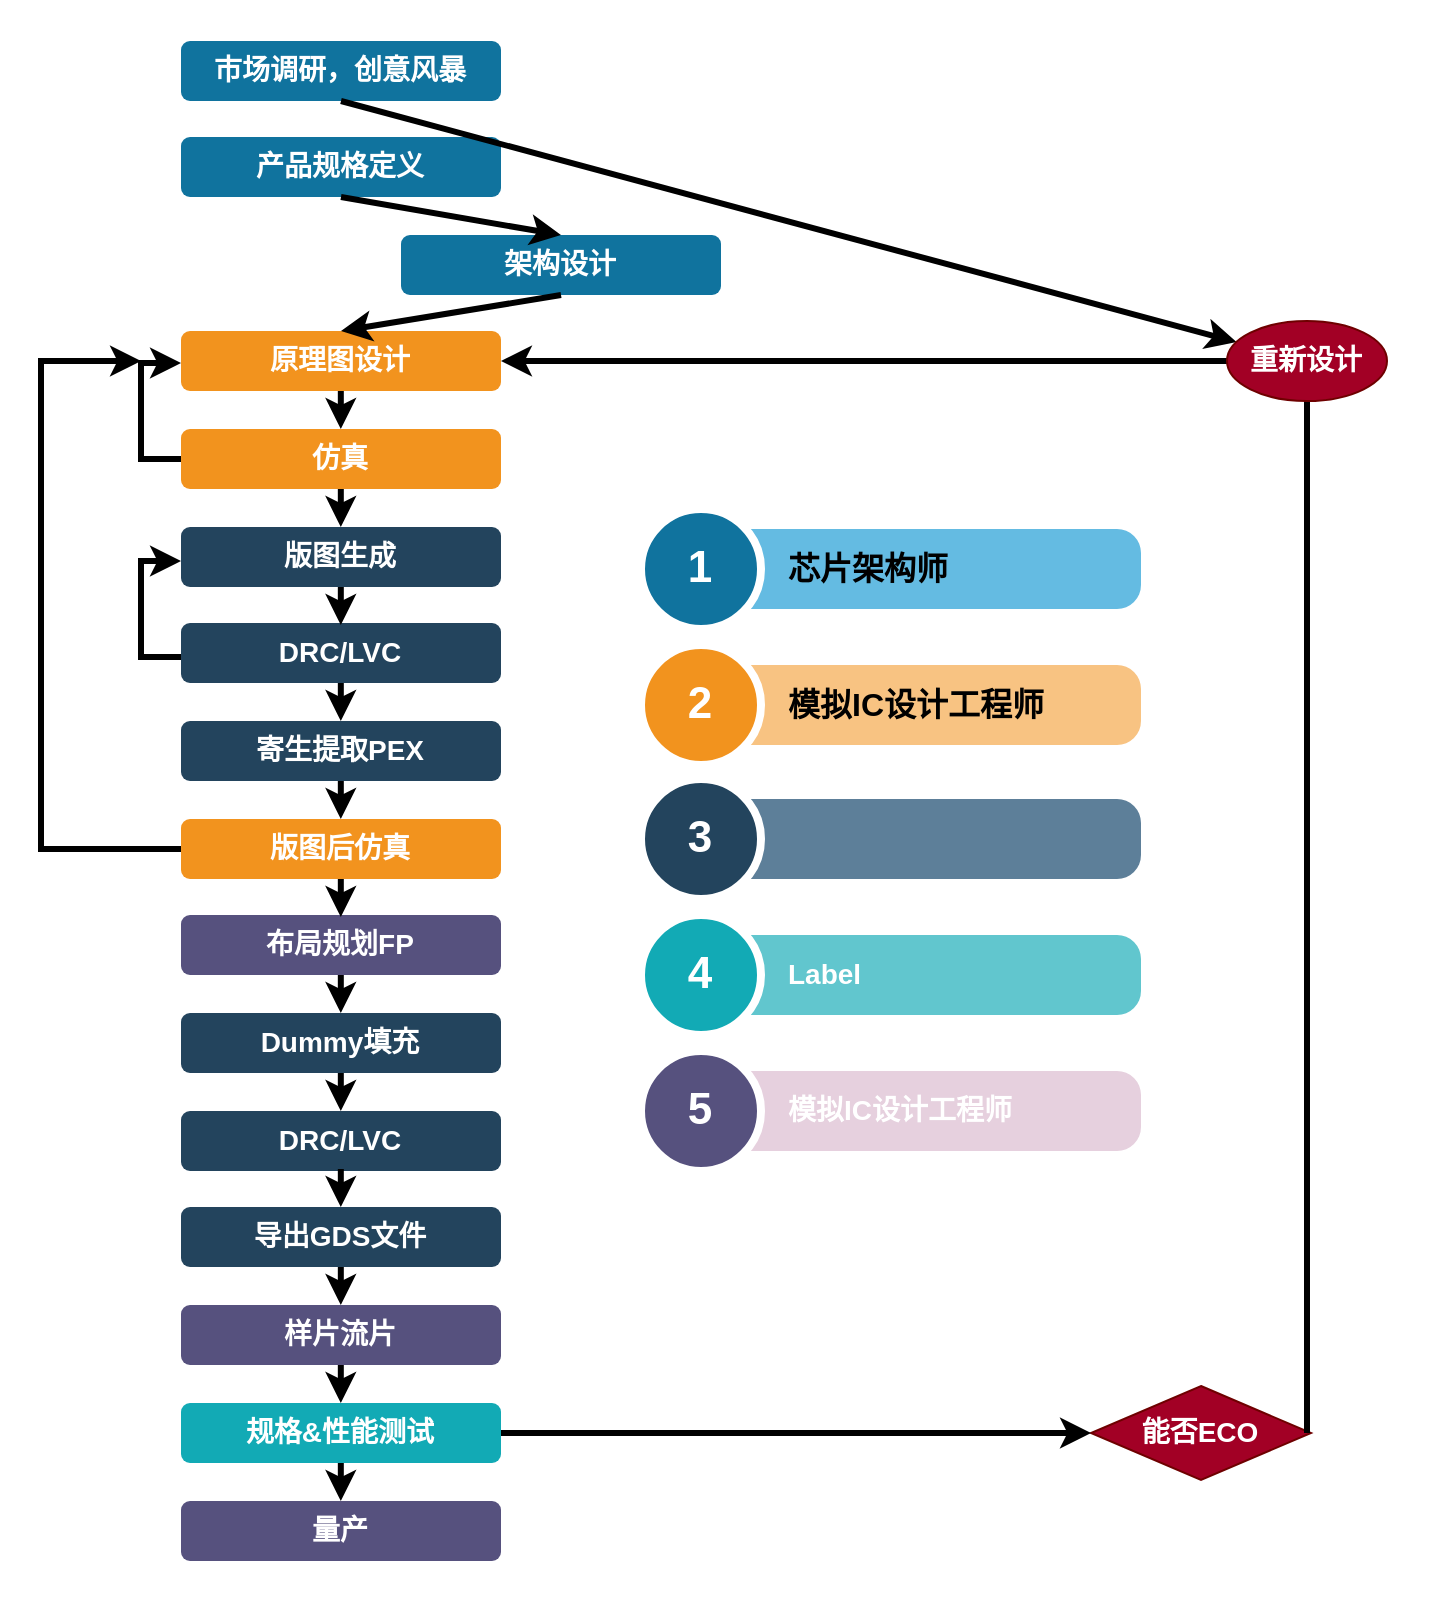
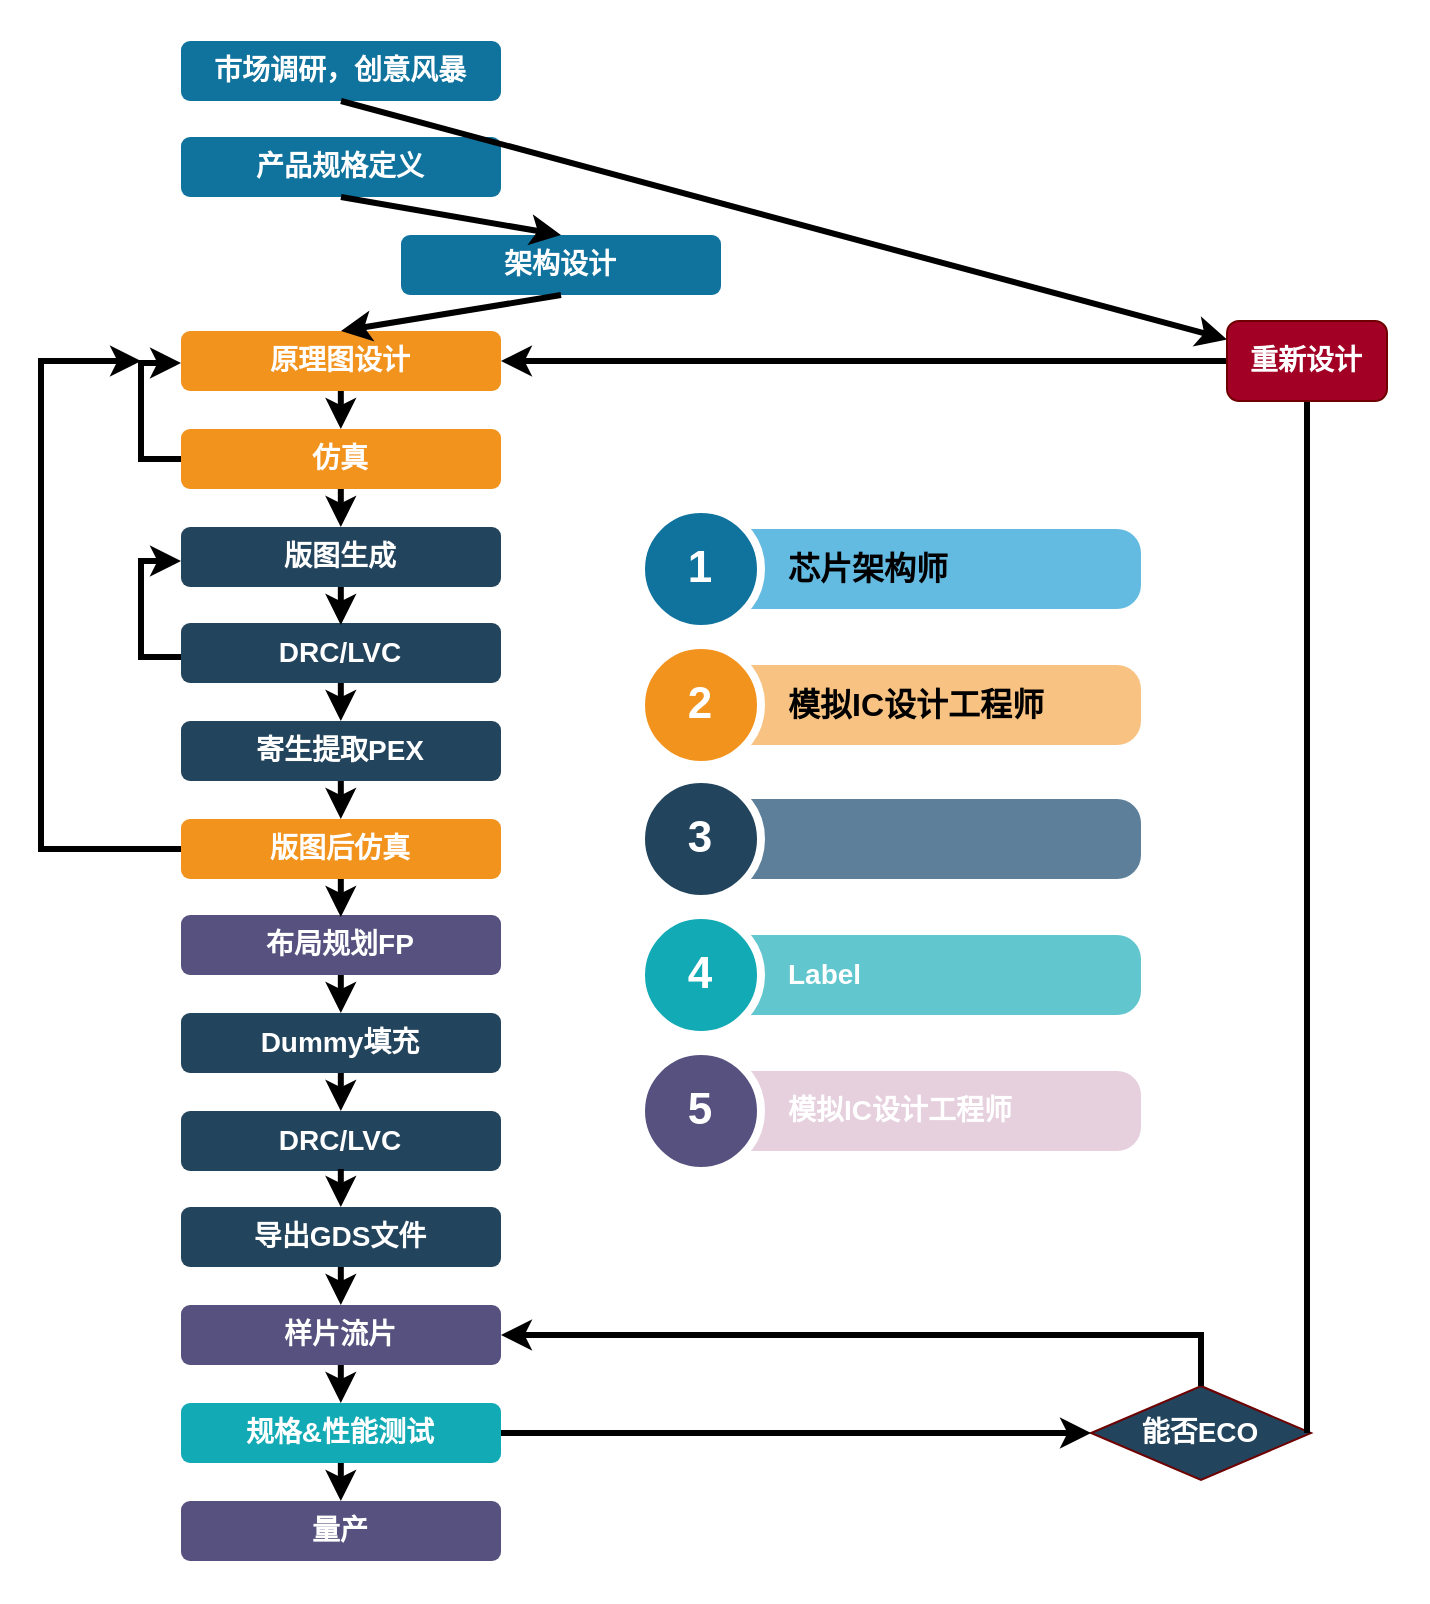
node "重新设计": shape ellipse -> rounded rectangle
edge "能否ECO" -> "样片流片": added
node "能否ECO": fillcolor #a20025 -> #23445d
